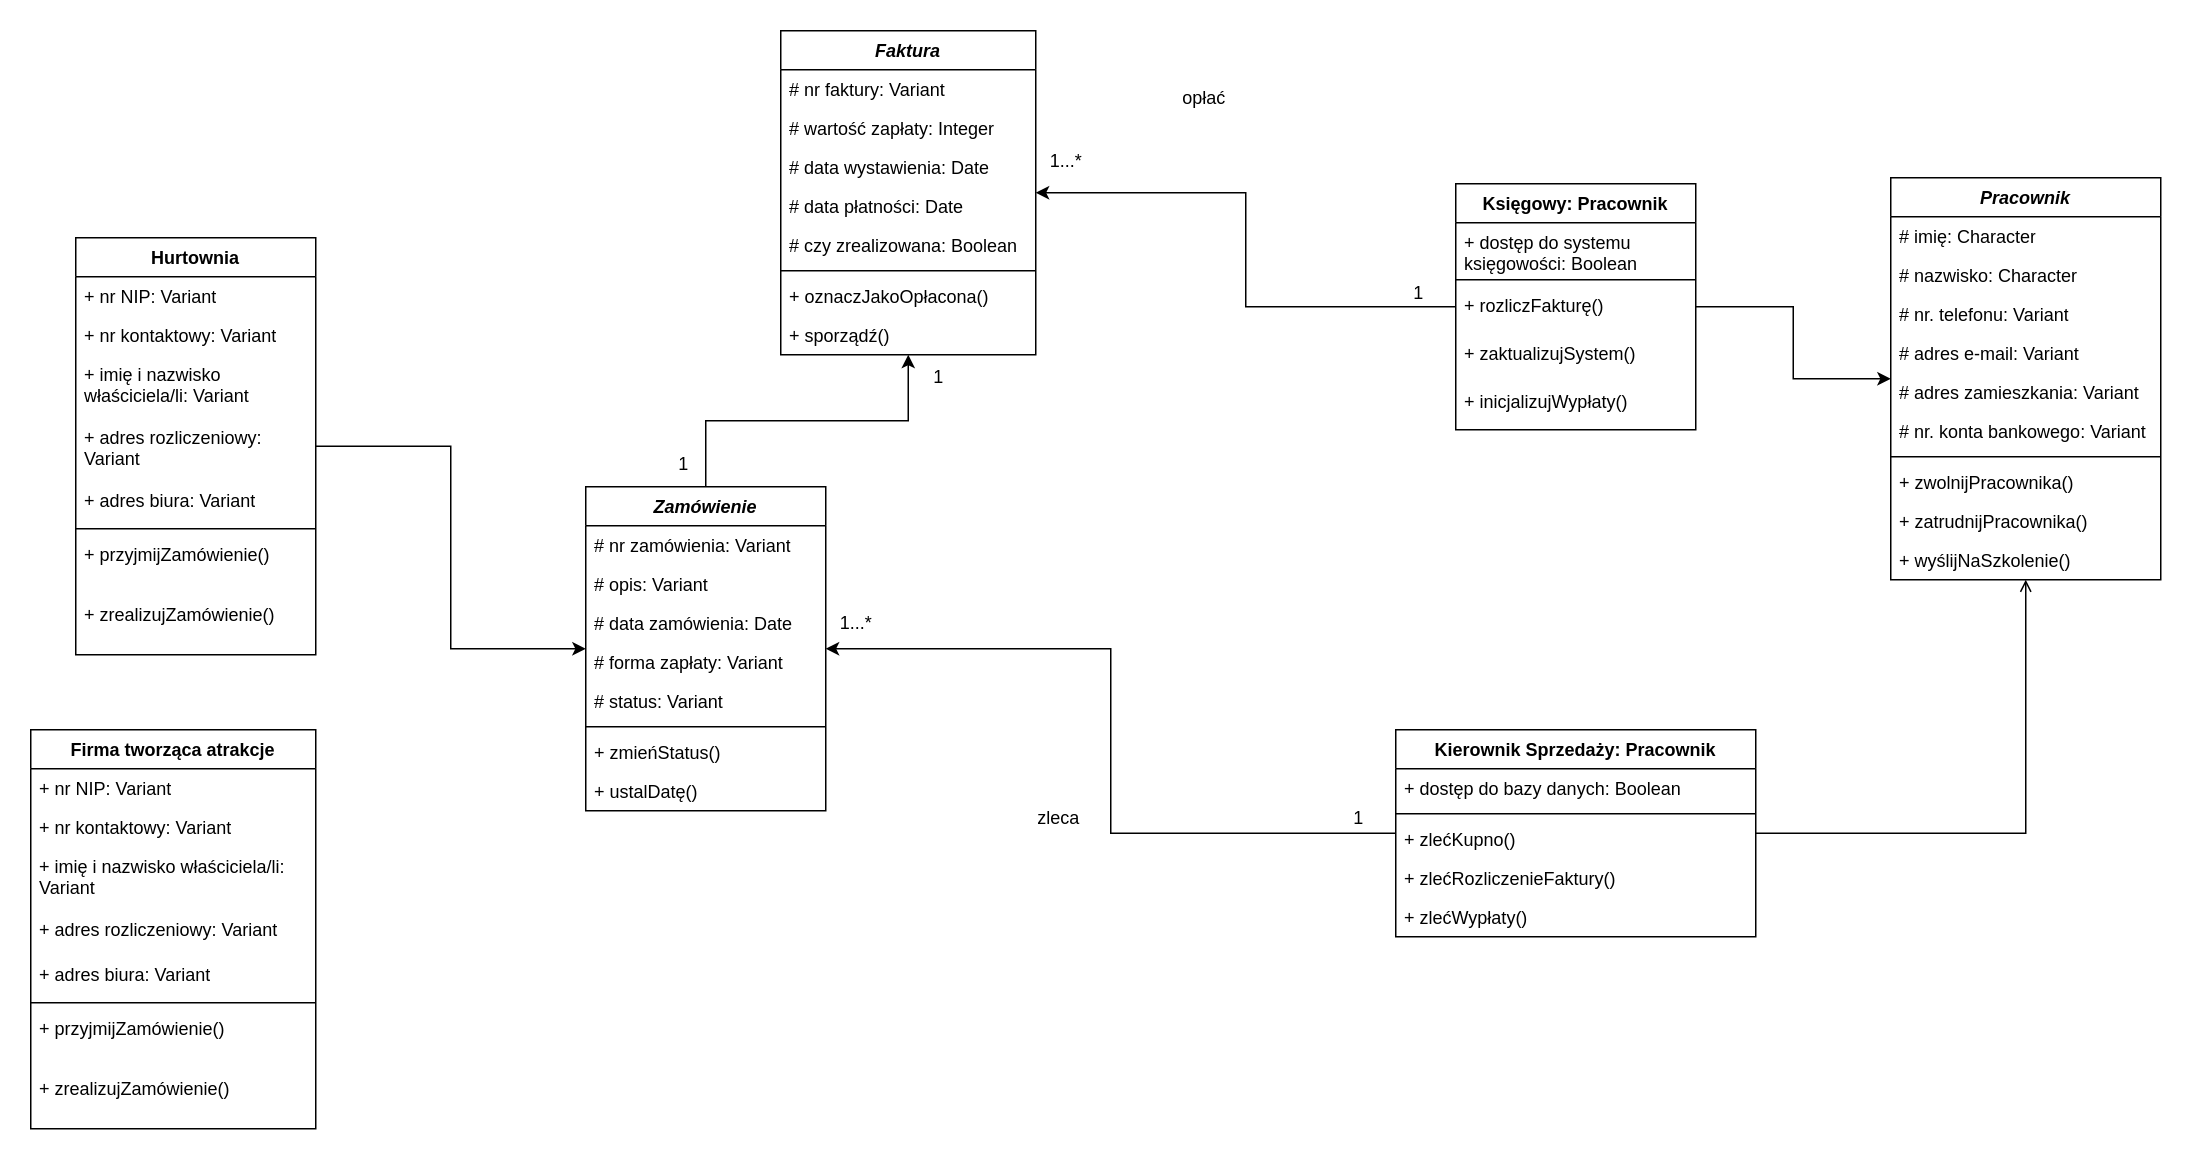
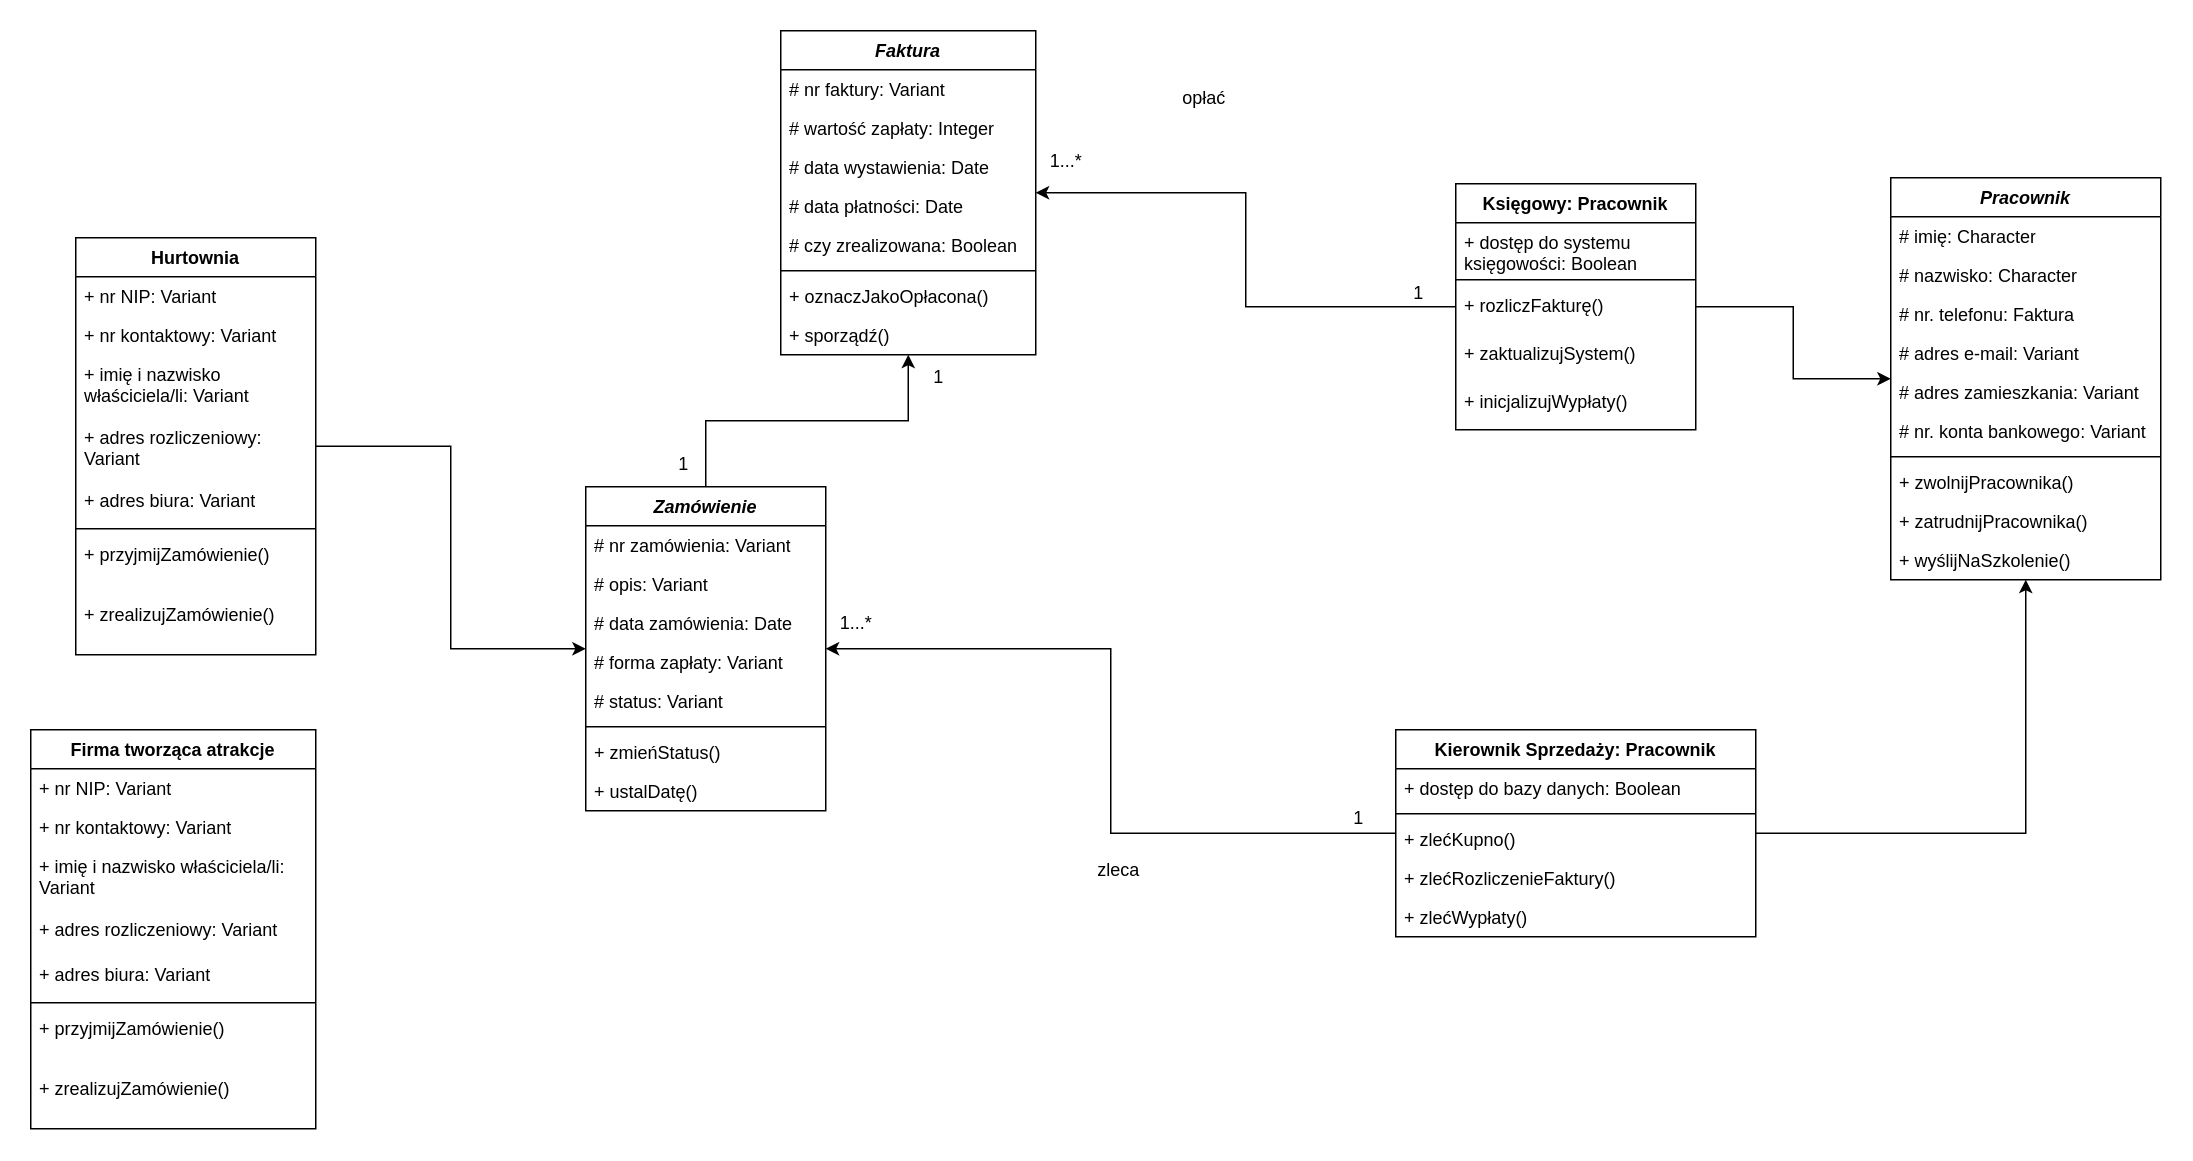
node "# nr. telefonu: Variant": label "# nr. telefonu: Variant" -> "# nr. telefonu: Faktura"
edge "Kierownik Sprzedaży: Pracownik" -> "Pracownik": arrowhead open -> classic
node "zleca": moved (1058, 818) -> (1118, 871)
